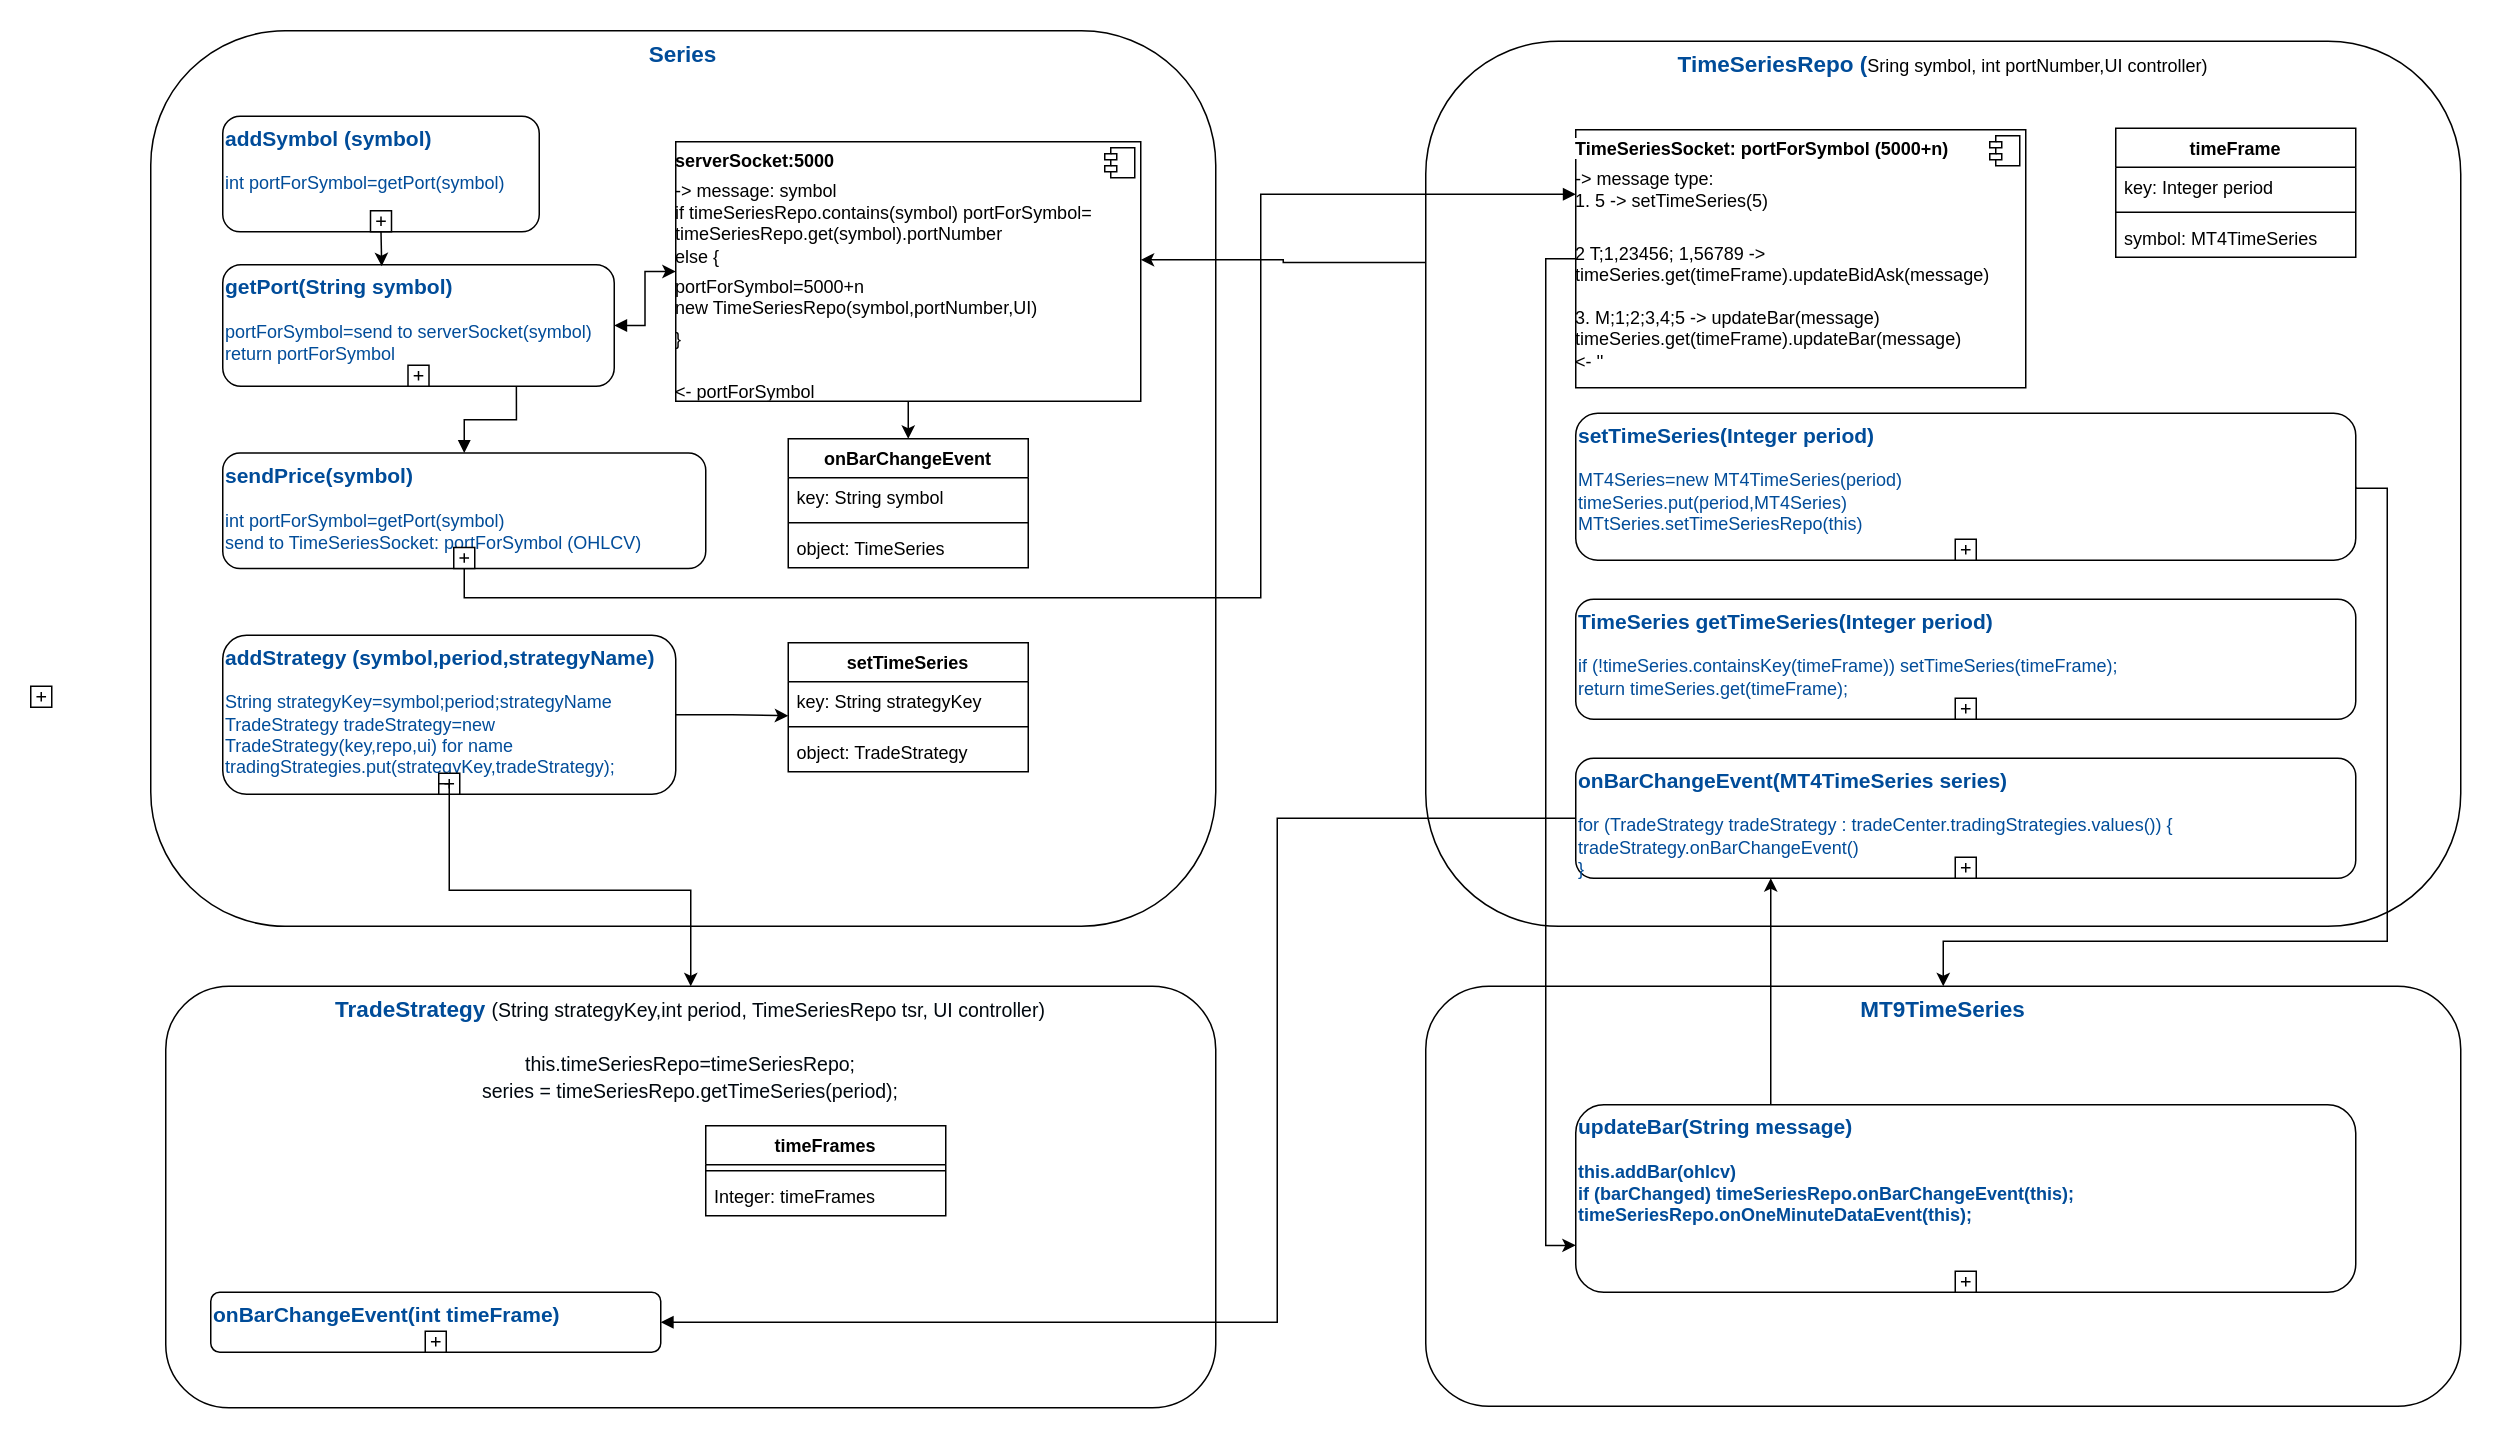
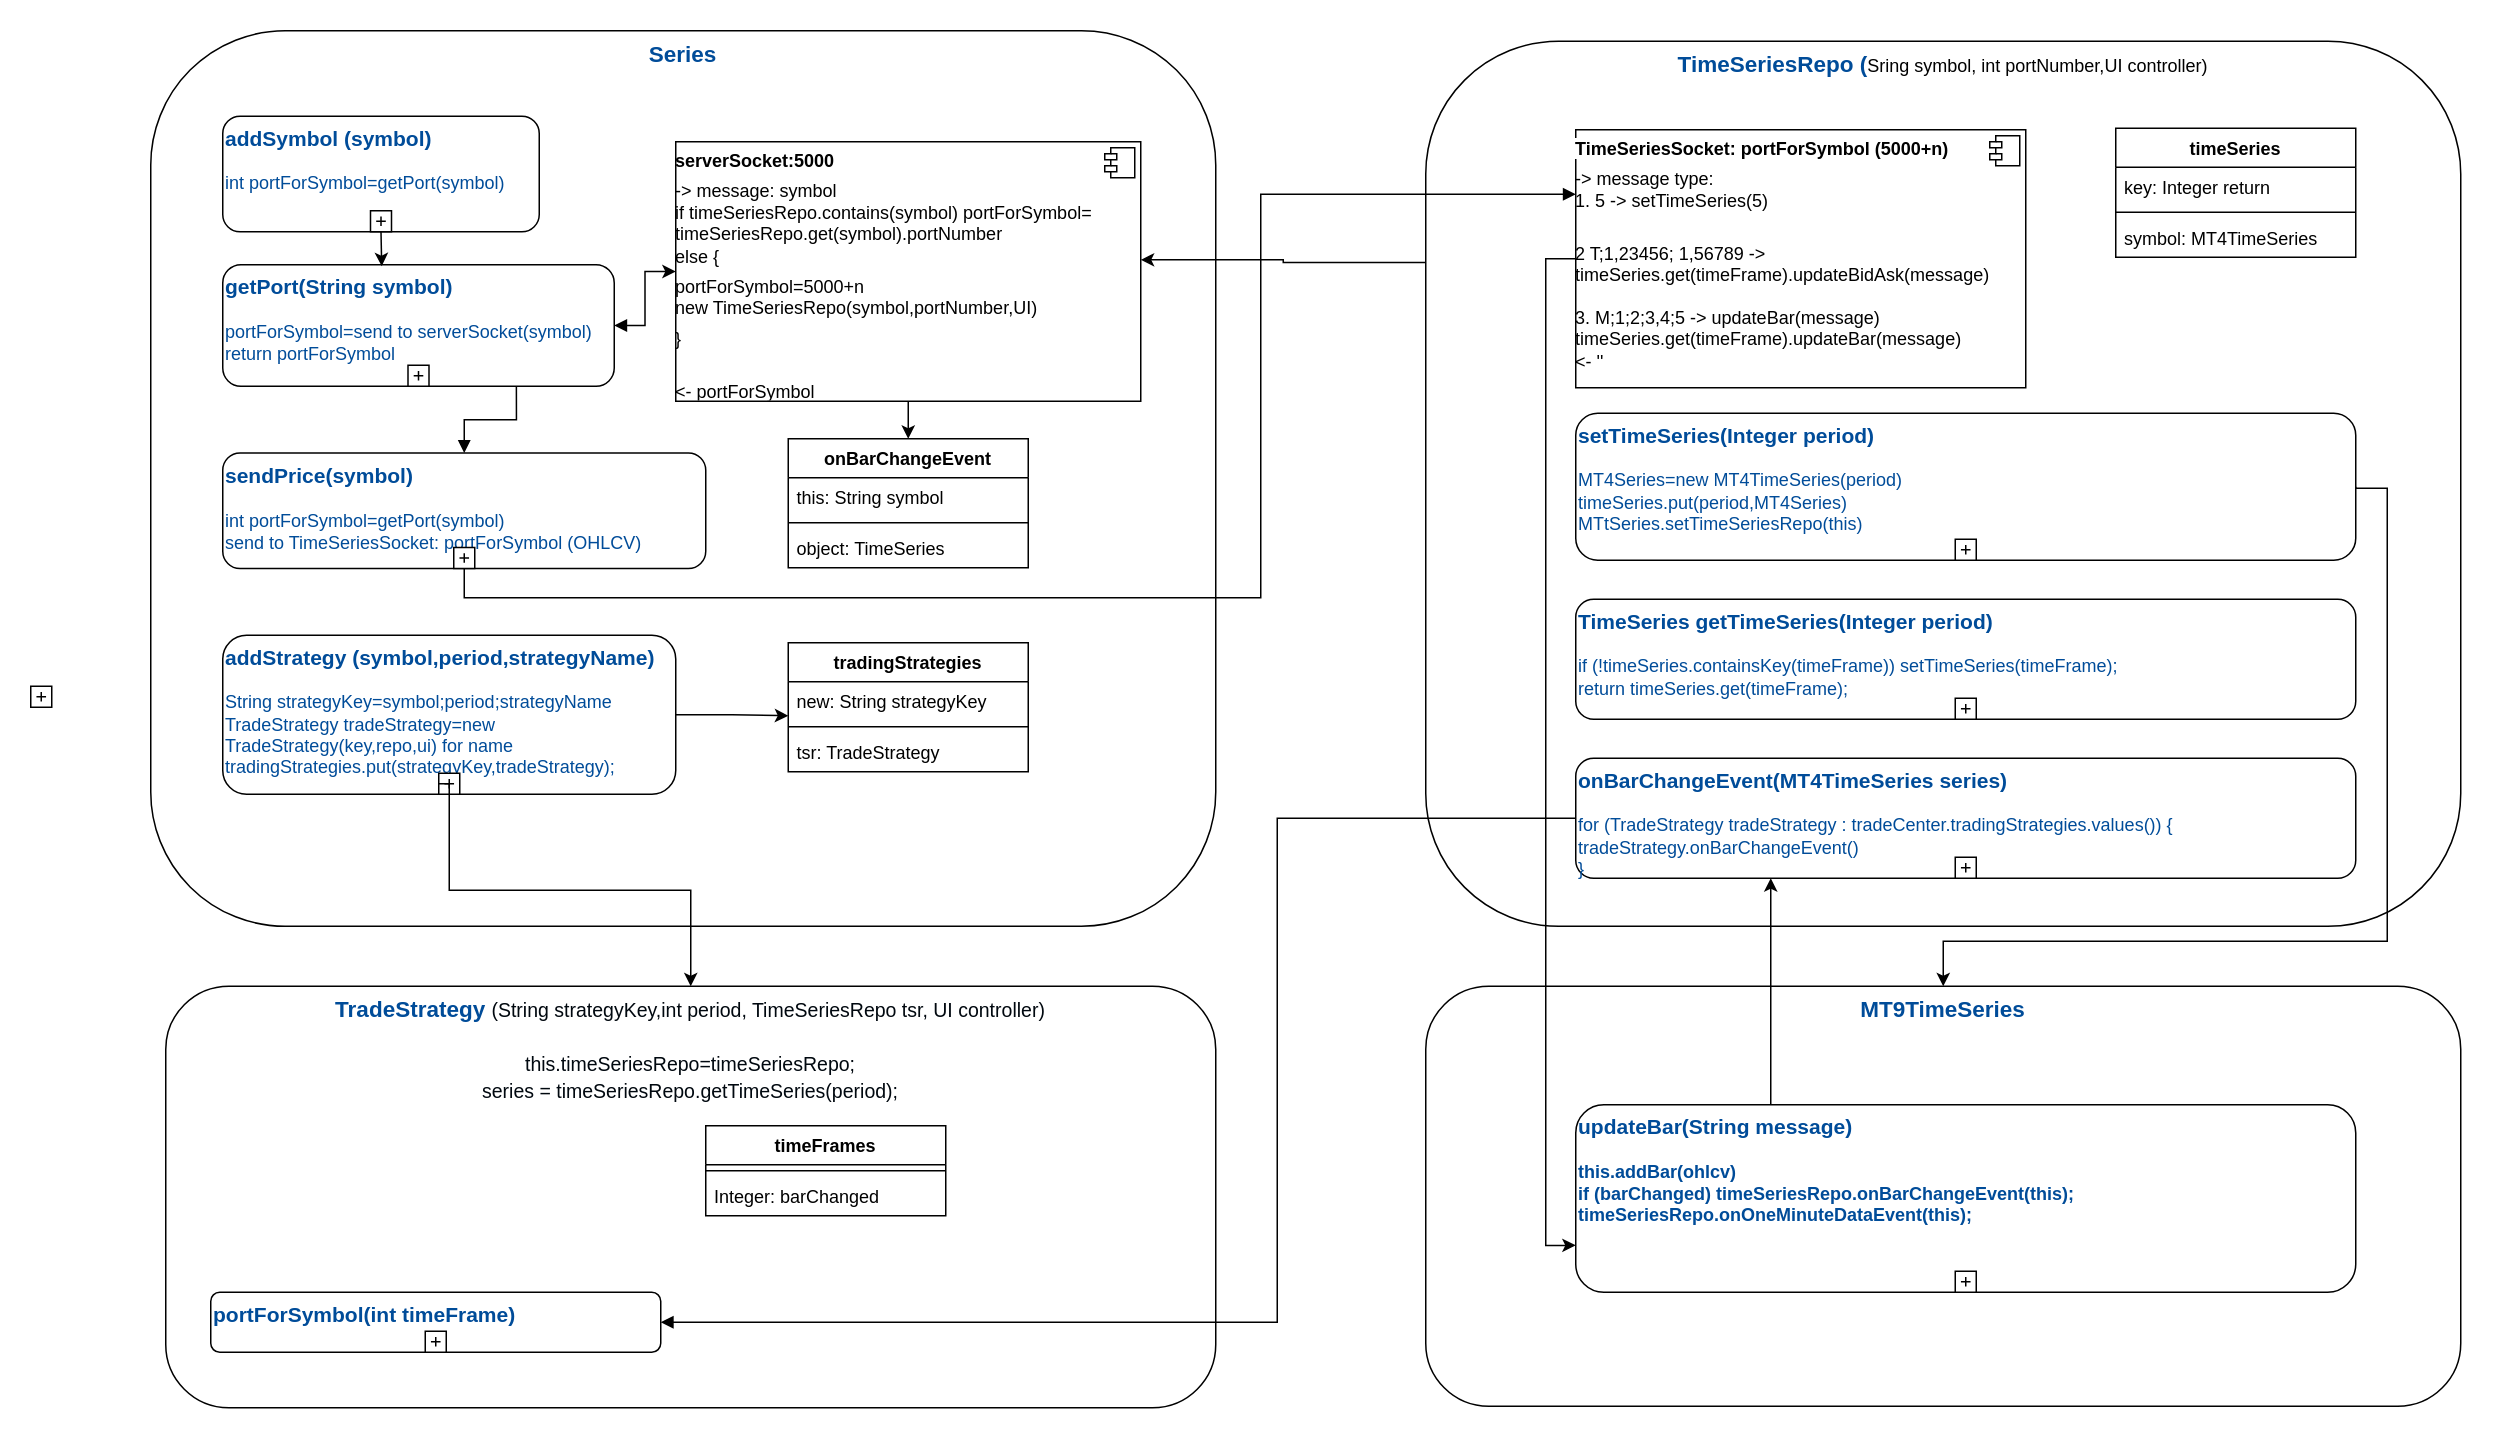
node "timeFrame": label "timeFrame" -> "timeSeries"
node "key: Integer period": label "key: Integer period" -> "key: Integer return"
node "key: String symbol": label "key: String symbol" -> "this: String symbol"
node "setTimeSeries": label "setTimeSeries" -> "tradingStrategies"
node "key: String strategyKey": label "key: String strategyKey" -> "new: String strategyKey"
node "object: TradeStrategy": label "object: TradeStrategy" -> "tsr: TradeStrategy"
node "Integer: timeFrames": label "Integer: timeFrames" -> "Integer: barChanged"
node "onBarChangeEvent(int timeFrame)": label "onBarChangeEvent(int timeFrame)" -> "portForSymbol(int timeFrame)"
